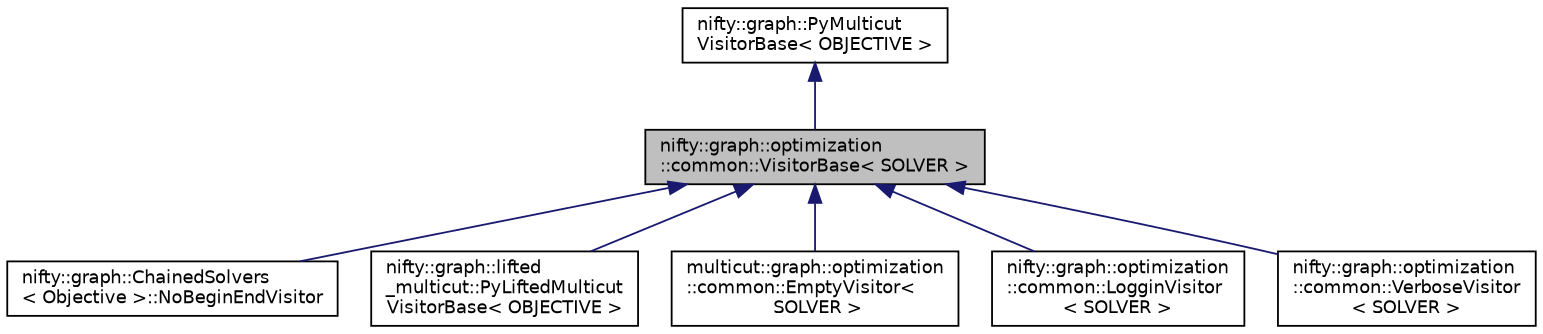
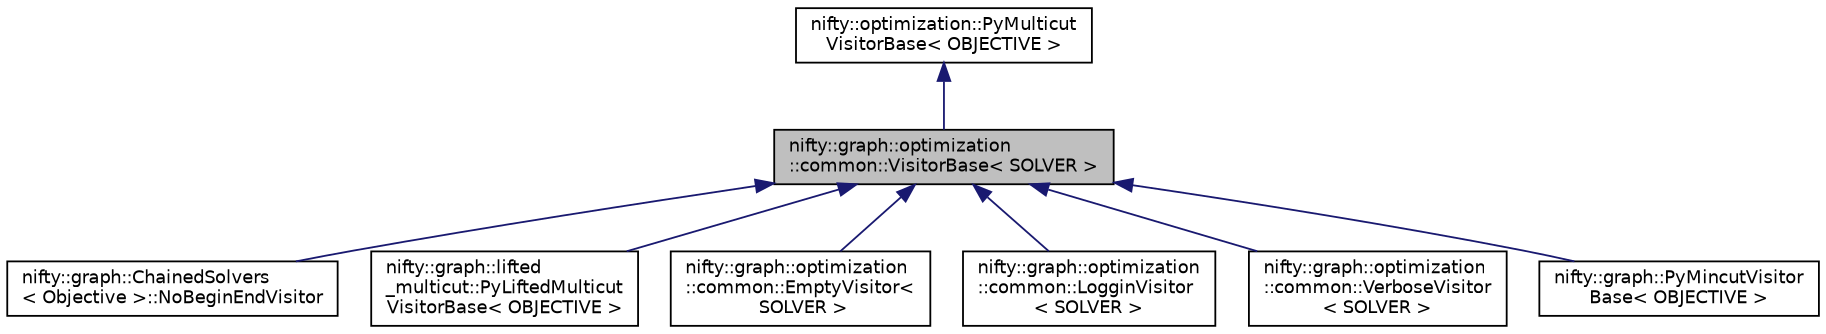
node "nifty::graph::PyMulticut VisitorBase< OBJECTIVE >": label "nifty::graph::PyMulticut VisitorBase< OBJECTIVE >" -> "nifty::optimization::PyMulticut VisitorBase< OBJECTIVE >"
node "multicut::graph::optimization ::common::EmptyVisitor< SOLVER >": label "multicut::graph::optimization ::common::EmptyVisitor< SOLVER >" -> "nifty::graph::optimization ::common::EmptyVisitor< SOLVER >"
node "nifty::graph::PyMincutVisitor Base< OBJECTIVE >": added
